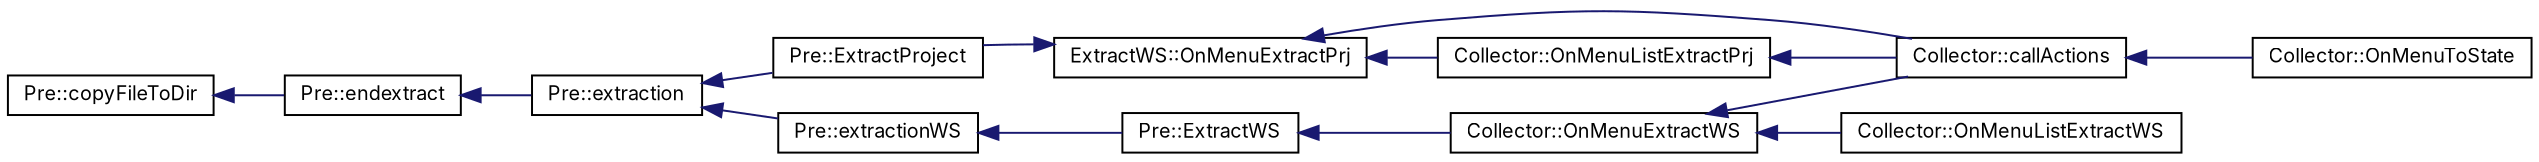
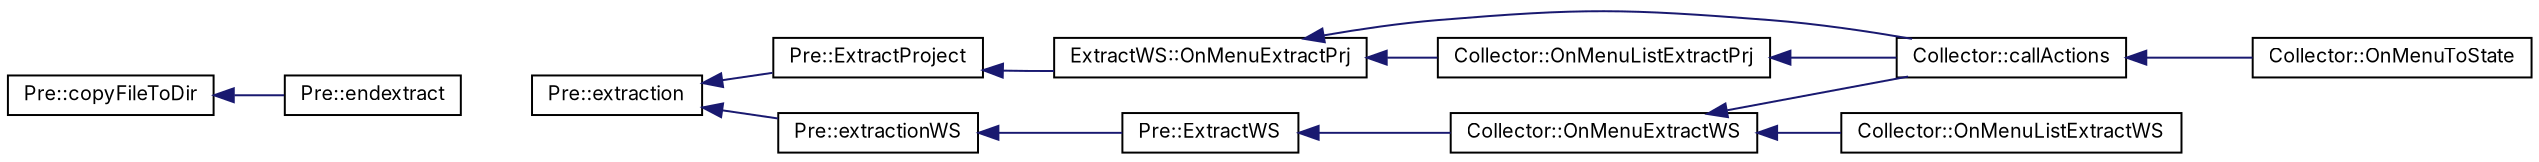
edge "Pre::ExtractProject" -> "ExtractWS::OnMenuExtractPrj": reversed
edge "Pre::extraction" -> "Pre::endextract": removed
